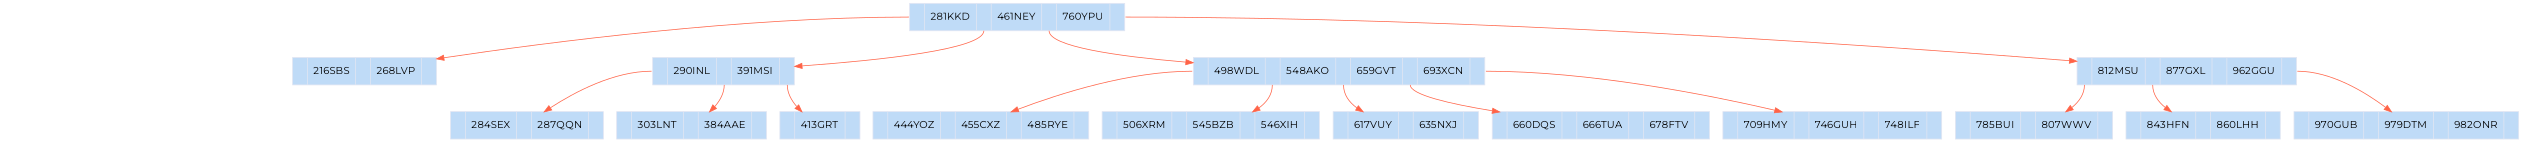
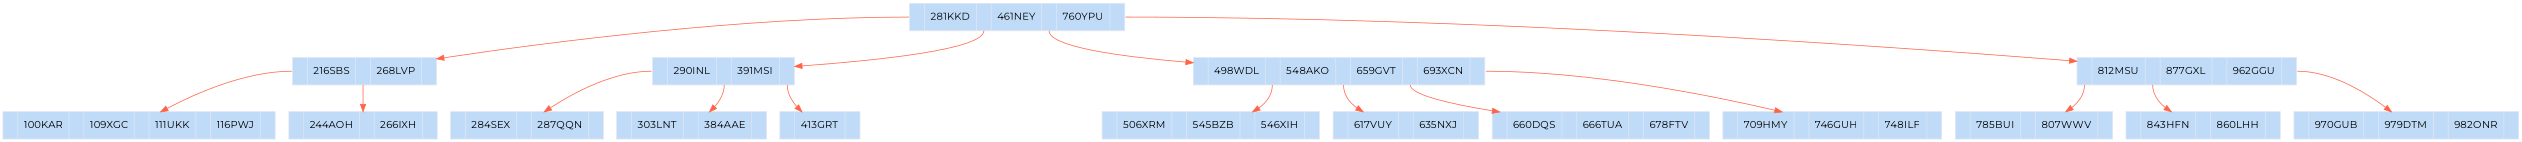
node "100KAR": added
node "244AOH": added
node "444YOZ": removed
